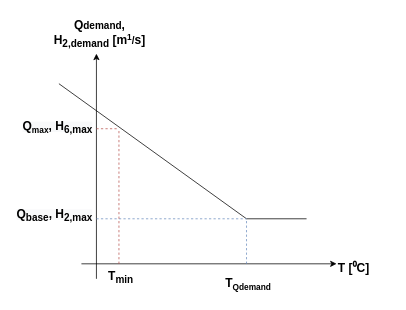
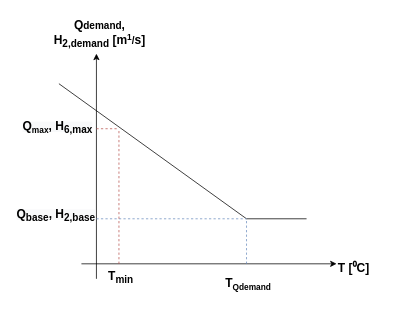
node "Qbase, H2,max": label "Qbase, H2,max" -> "Qbase, H2,base"
